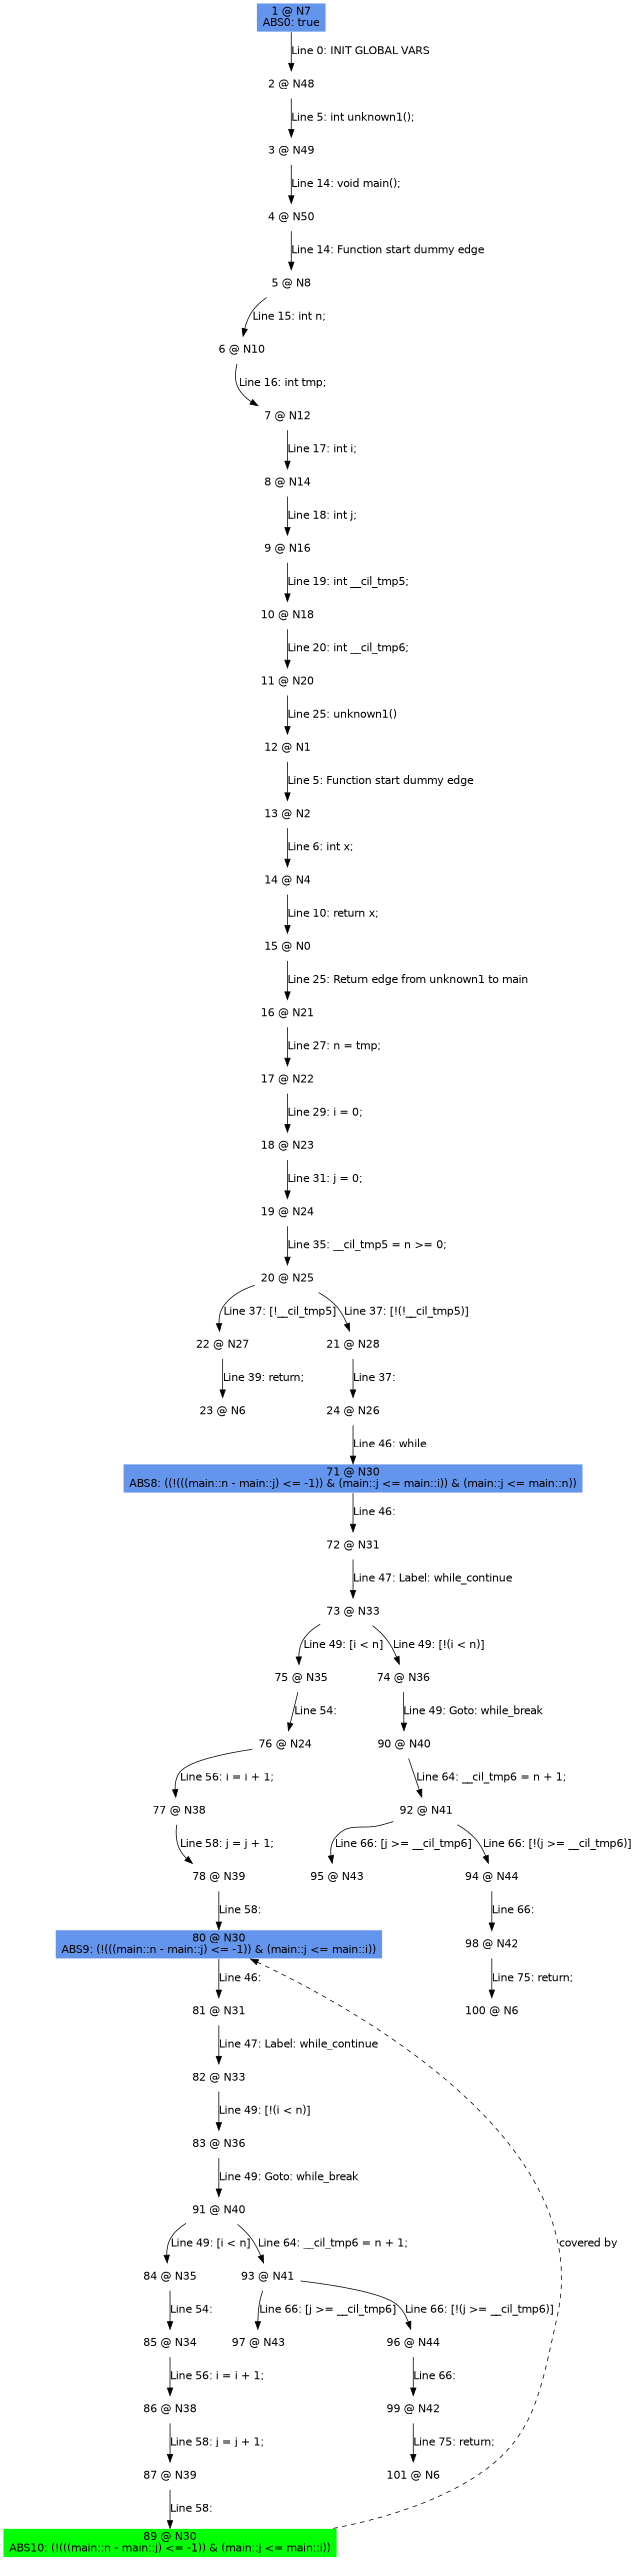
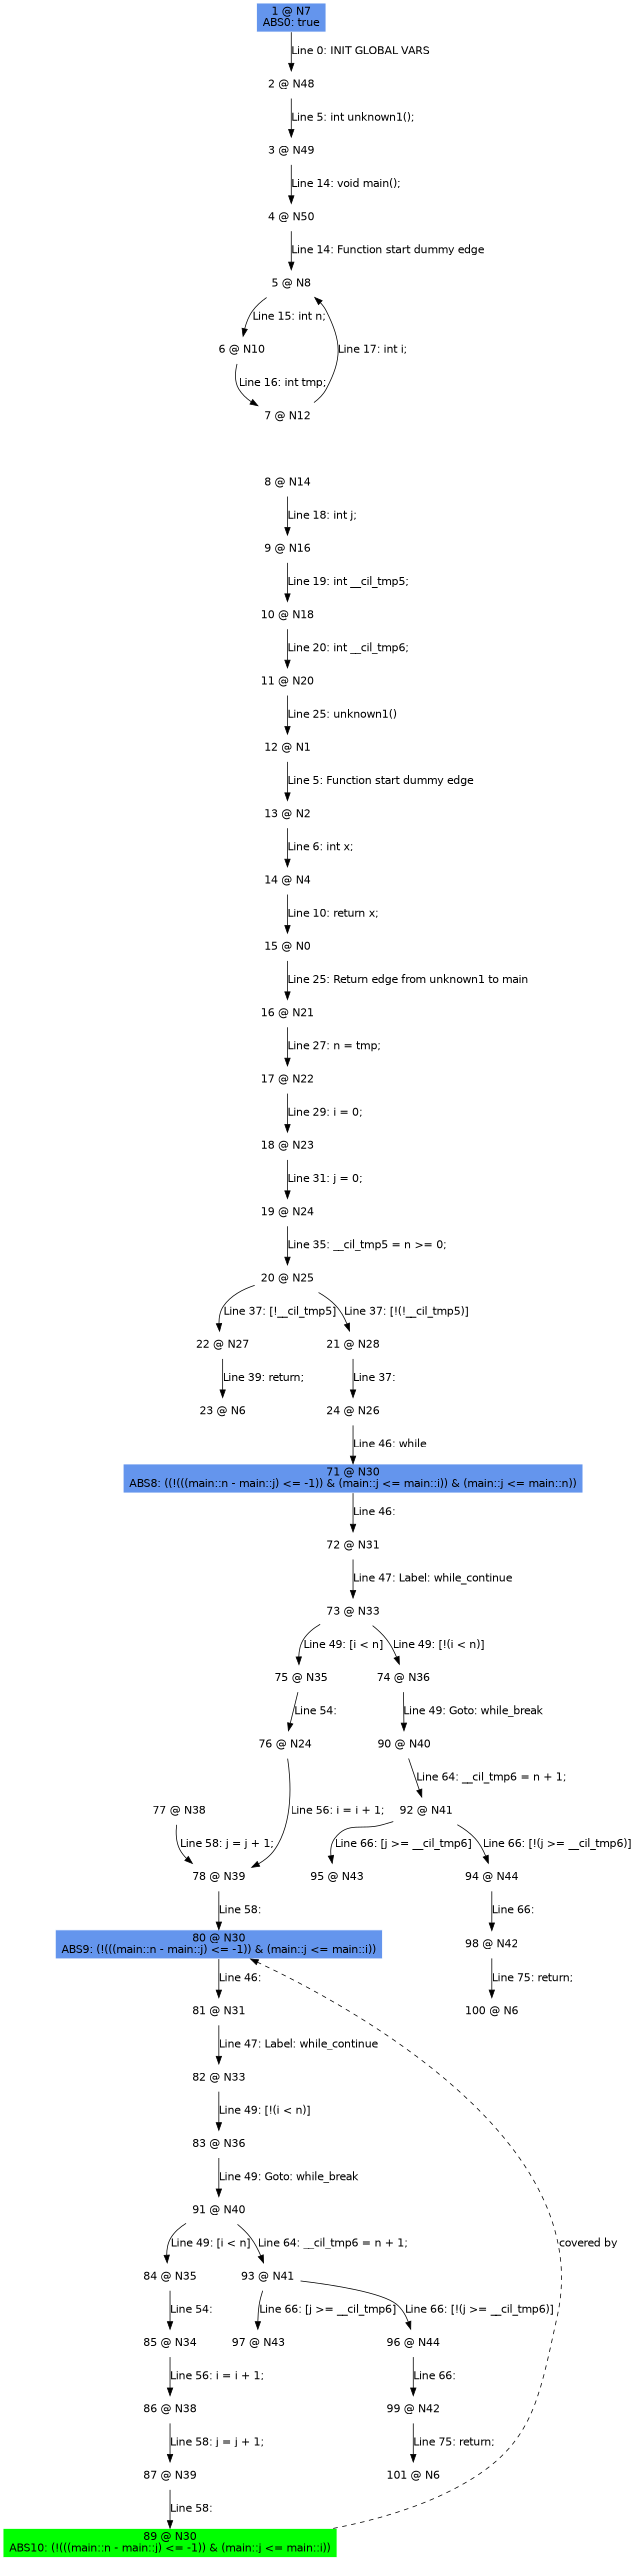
edge "7 @ N12" -> "8 @ N14": now "7 @ N12" -> "5 @ N8"
edge "76 @ N24" -> "77 @ N38": now "76 @ N24" -> "78 @ N39"
